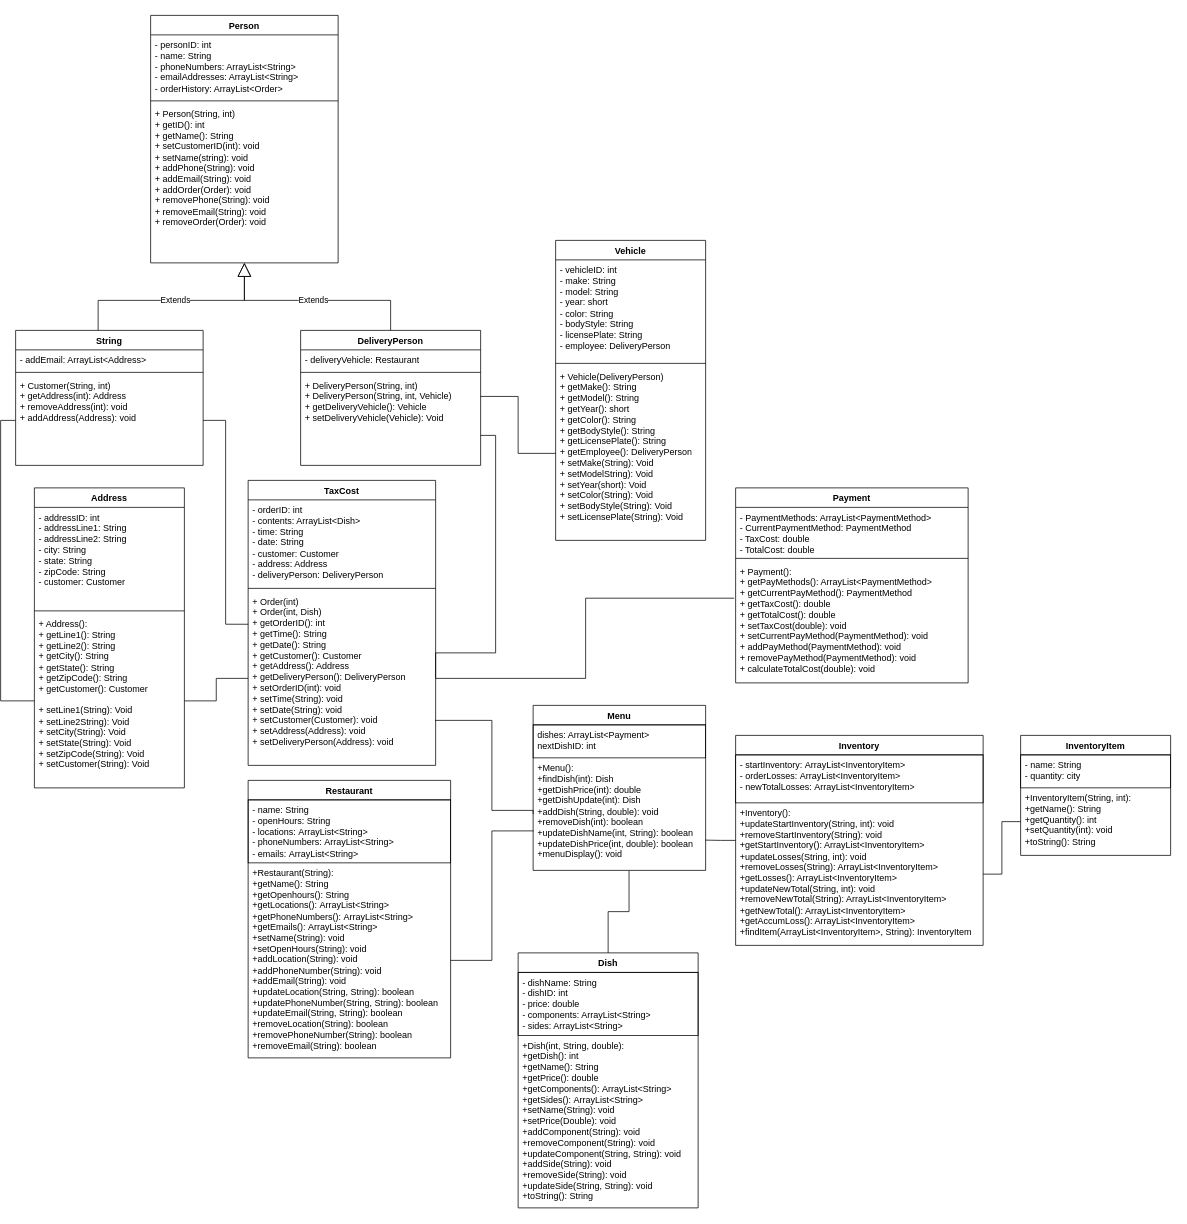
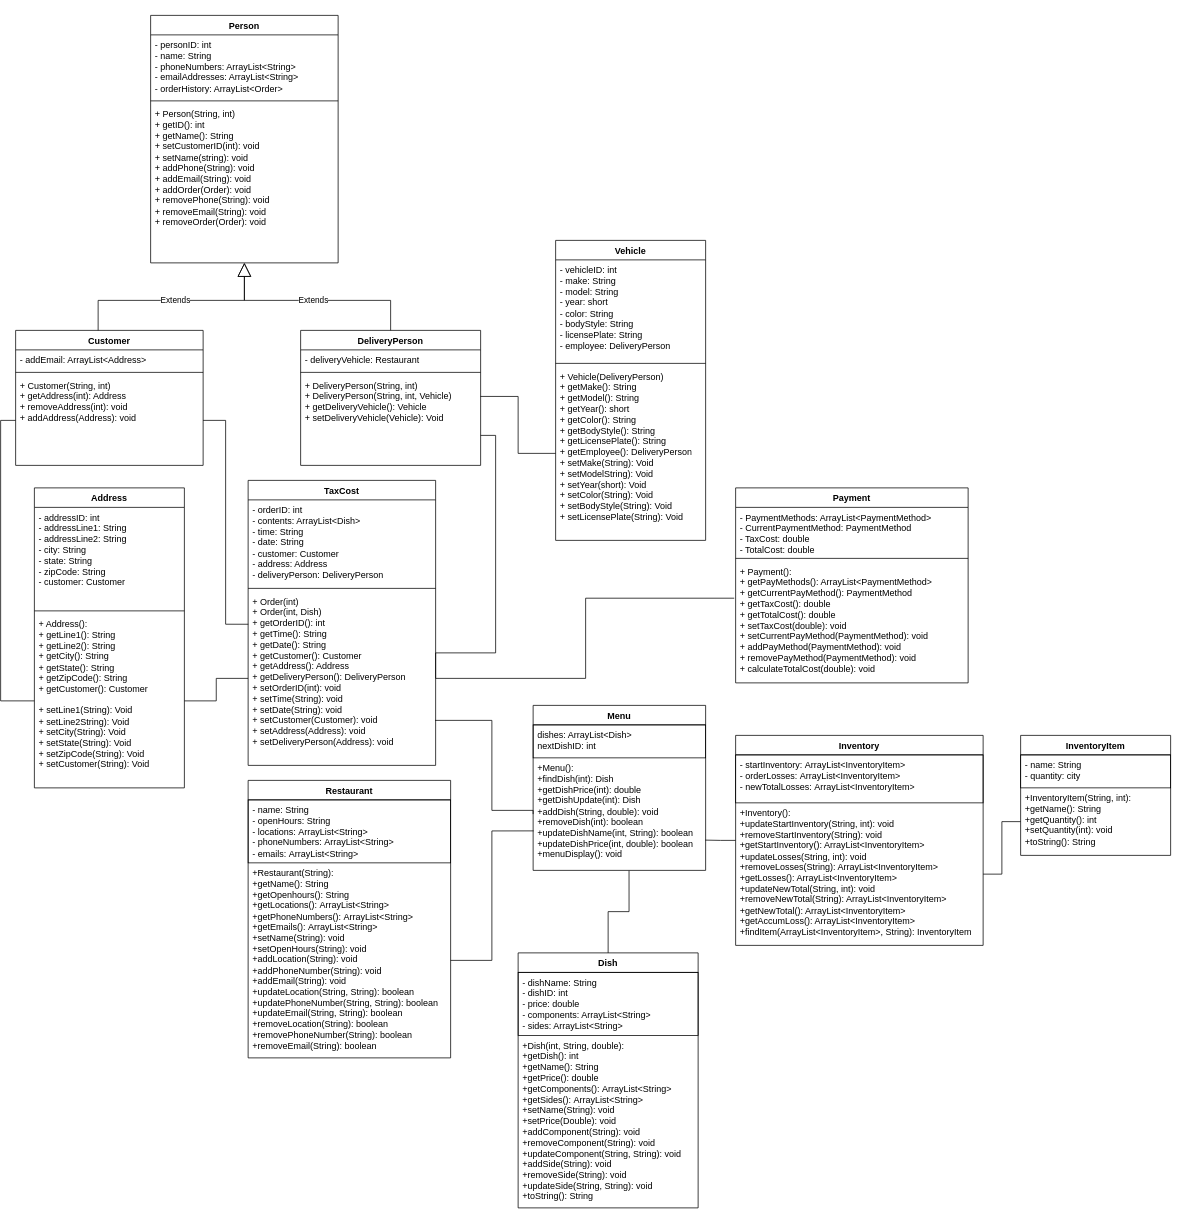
node "String": label "String" -> "Customer"
node "dishes: ArrayList<Payment> nextDishID: int": label "dishes: ArrayList<Payment> nextDishID: int" -> "dishes: ArrayList<Dish> nextDishID: int"
